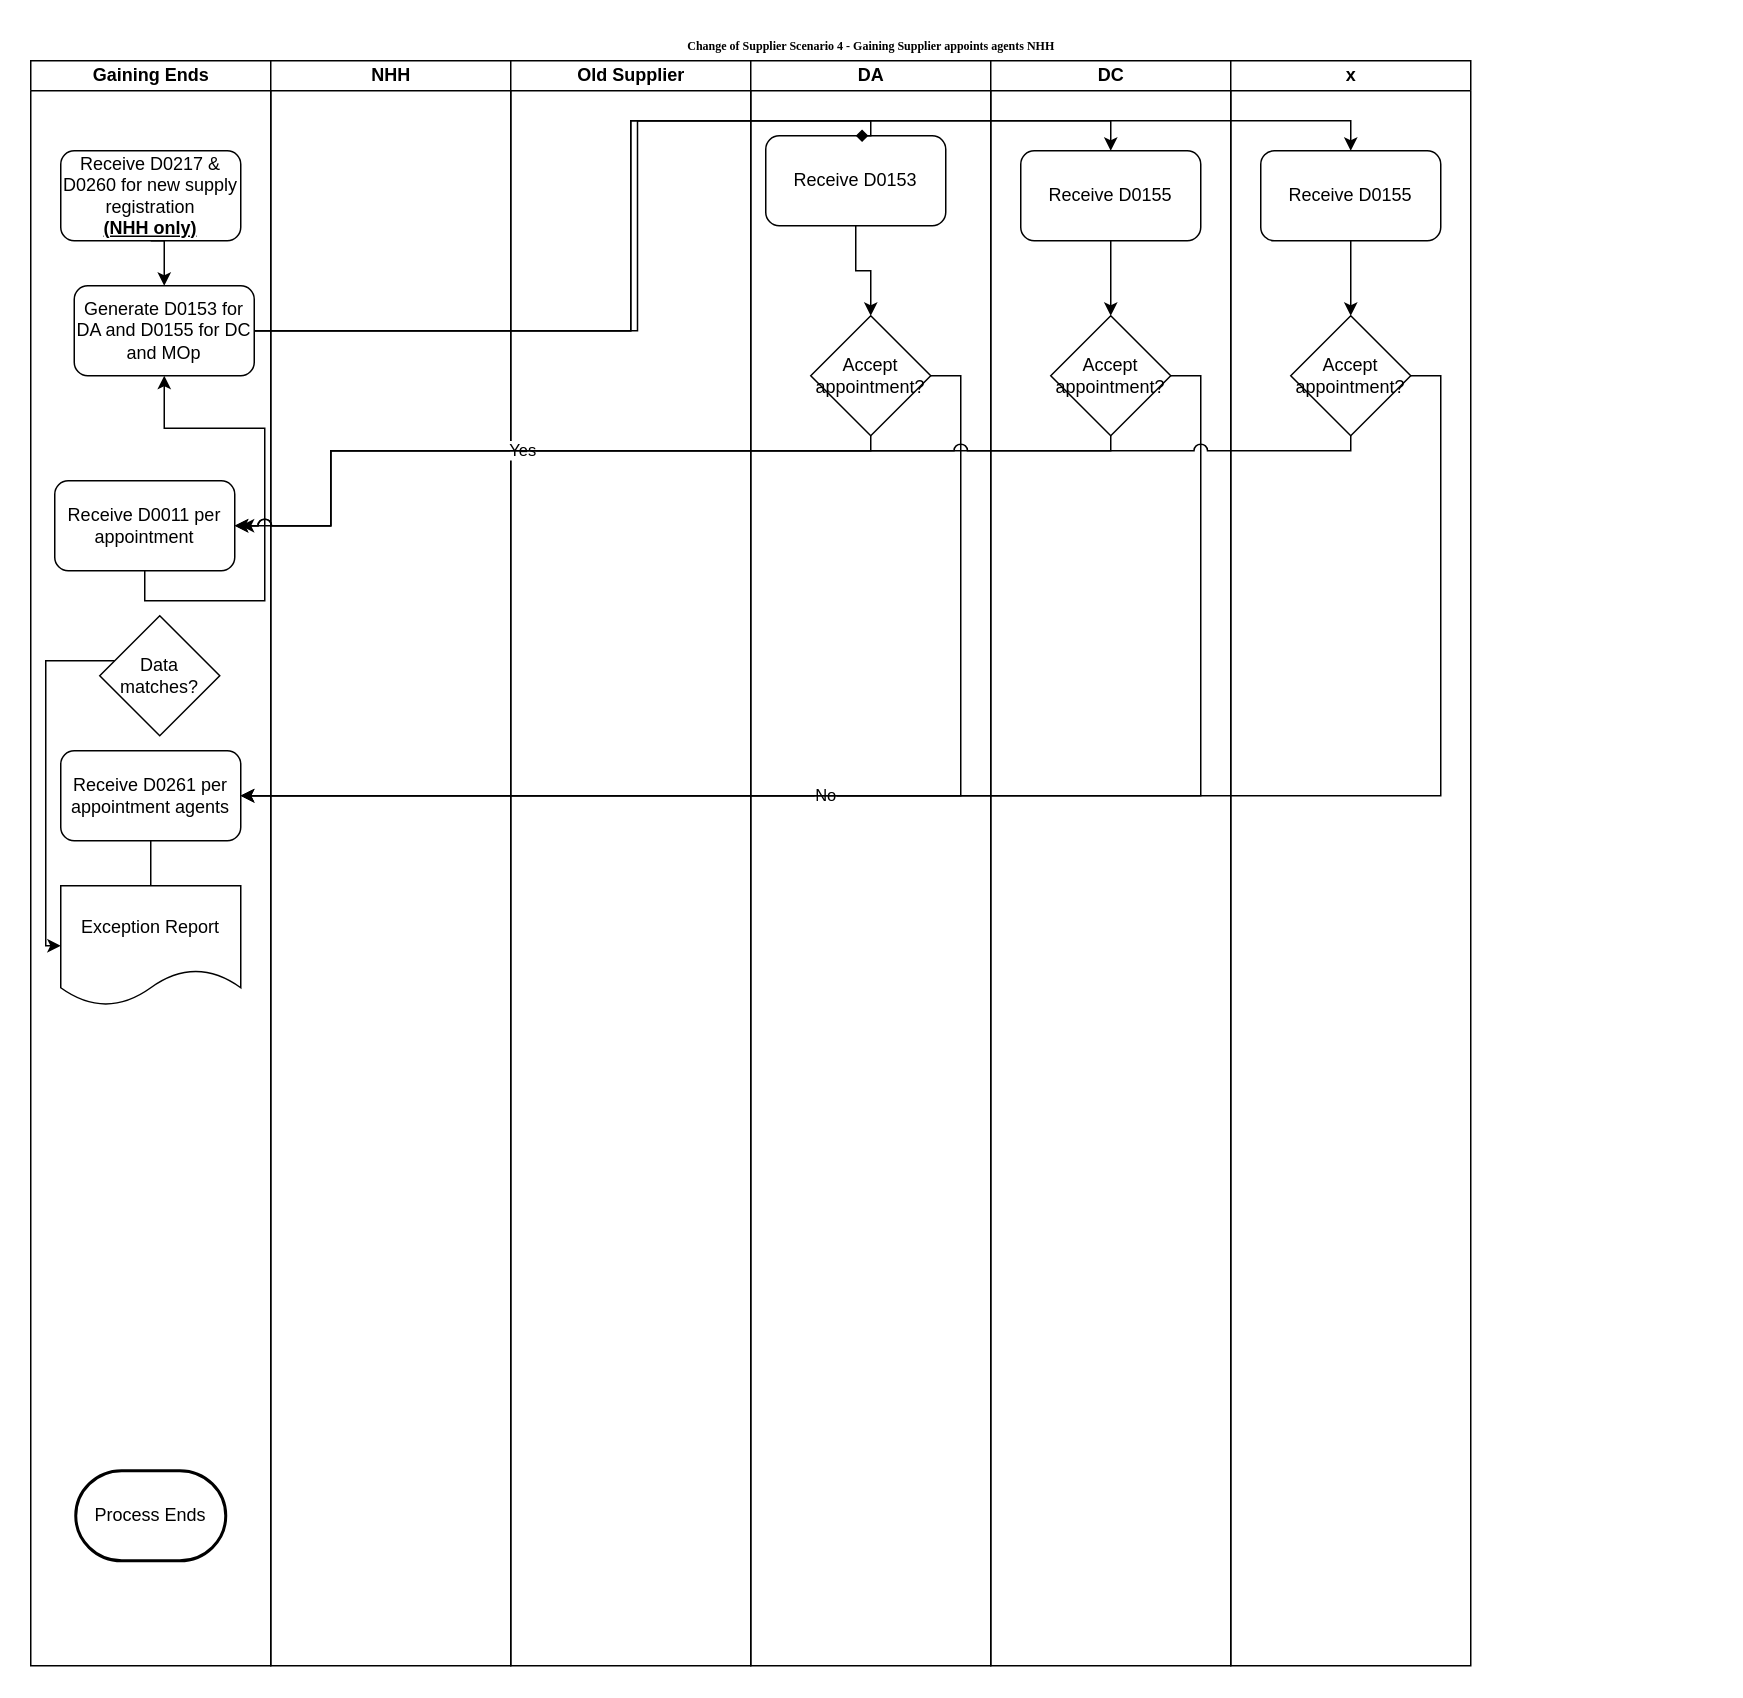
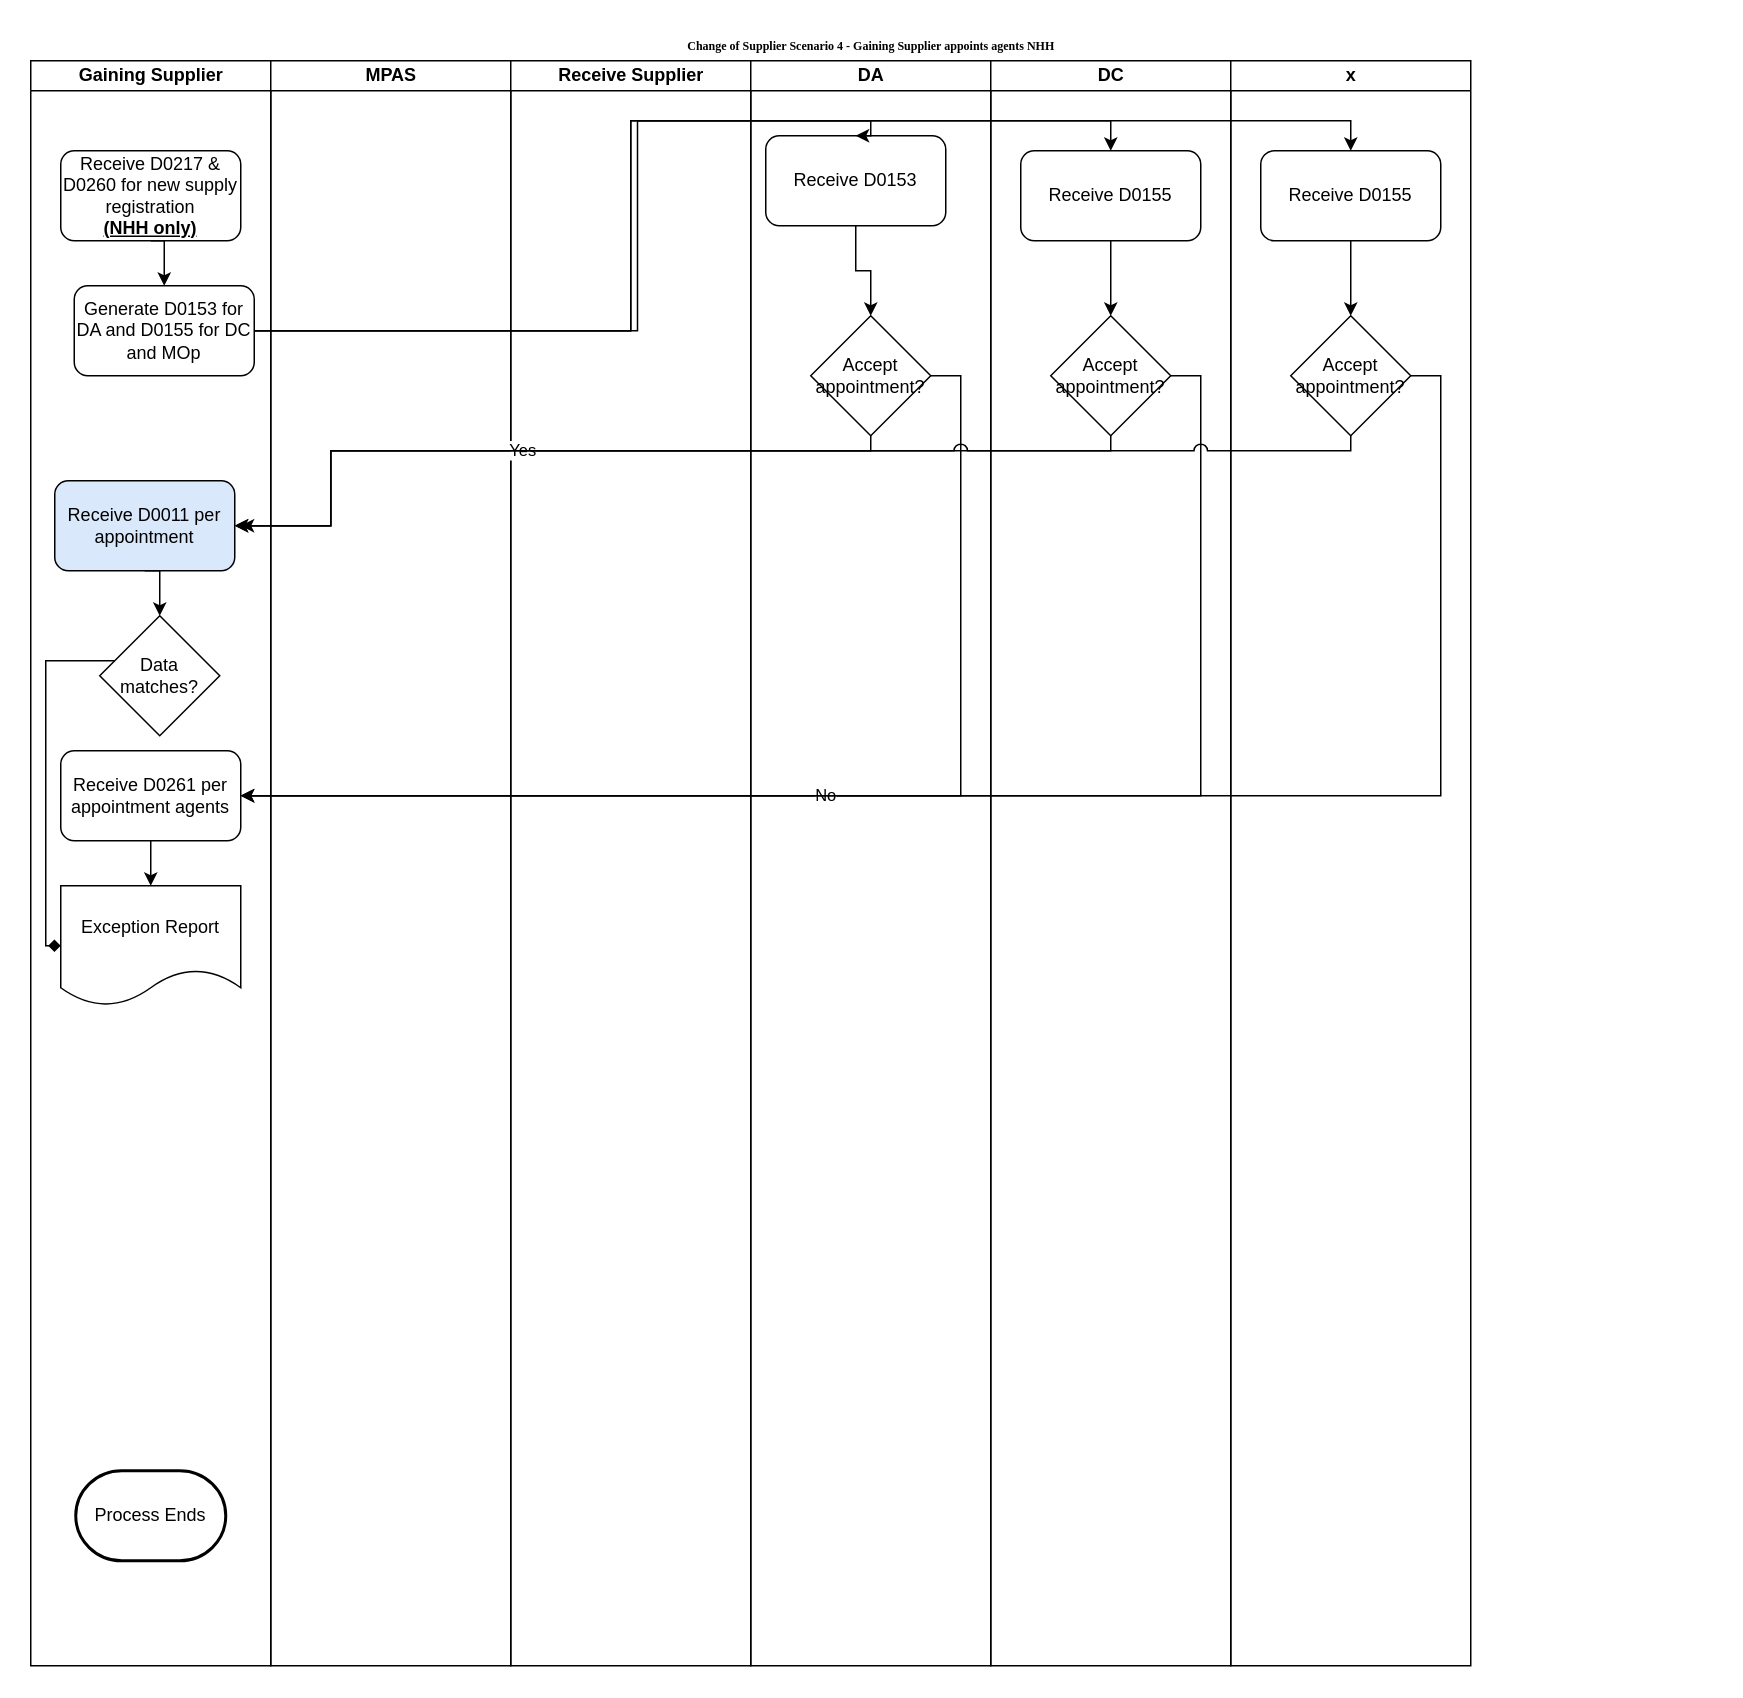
node "Gaining Ends": label "Gaining Ends" -> "Gaining Supplier"
node "NHH": label "NHH" -> "MPAS"
node "Old Supplier": label "Old Supplier" -> "Receive Supplier"
edge "Generate D0153 for DA and D0155 for DC and MOp" -> "Receive D0153": arrowhead diamond -> classic
edge "Receive D0011 per appointment" -> "Generate D0153 for DA and D0155 for DC and MOp": now "Receive D0011 per appointment" -> "Data matches?"
node "Receive D0011 per appointment": fillcolor #ffffff -> #dae8fc
edge "Receive D0261 per appointment agents" -- "Exception Report": arrowhead none -> classic
edge "Data matches?" -> "Exception Report": arrowhead classic -> diamond
